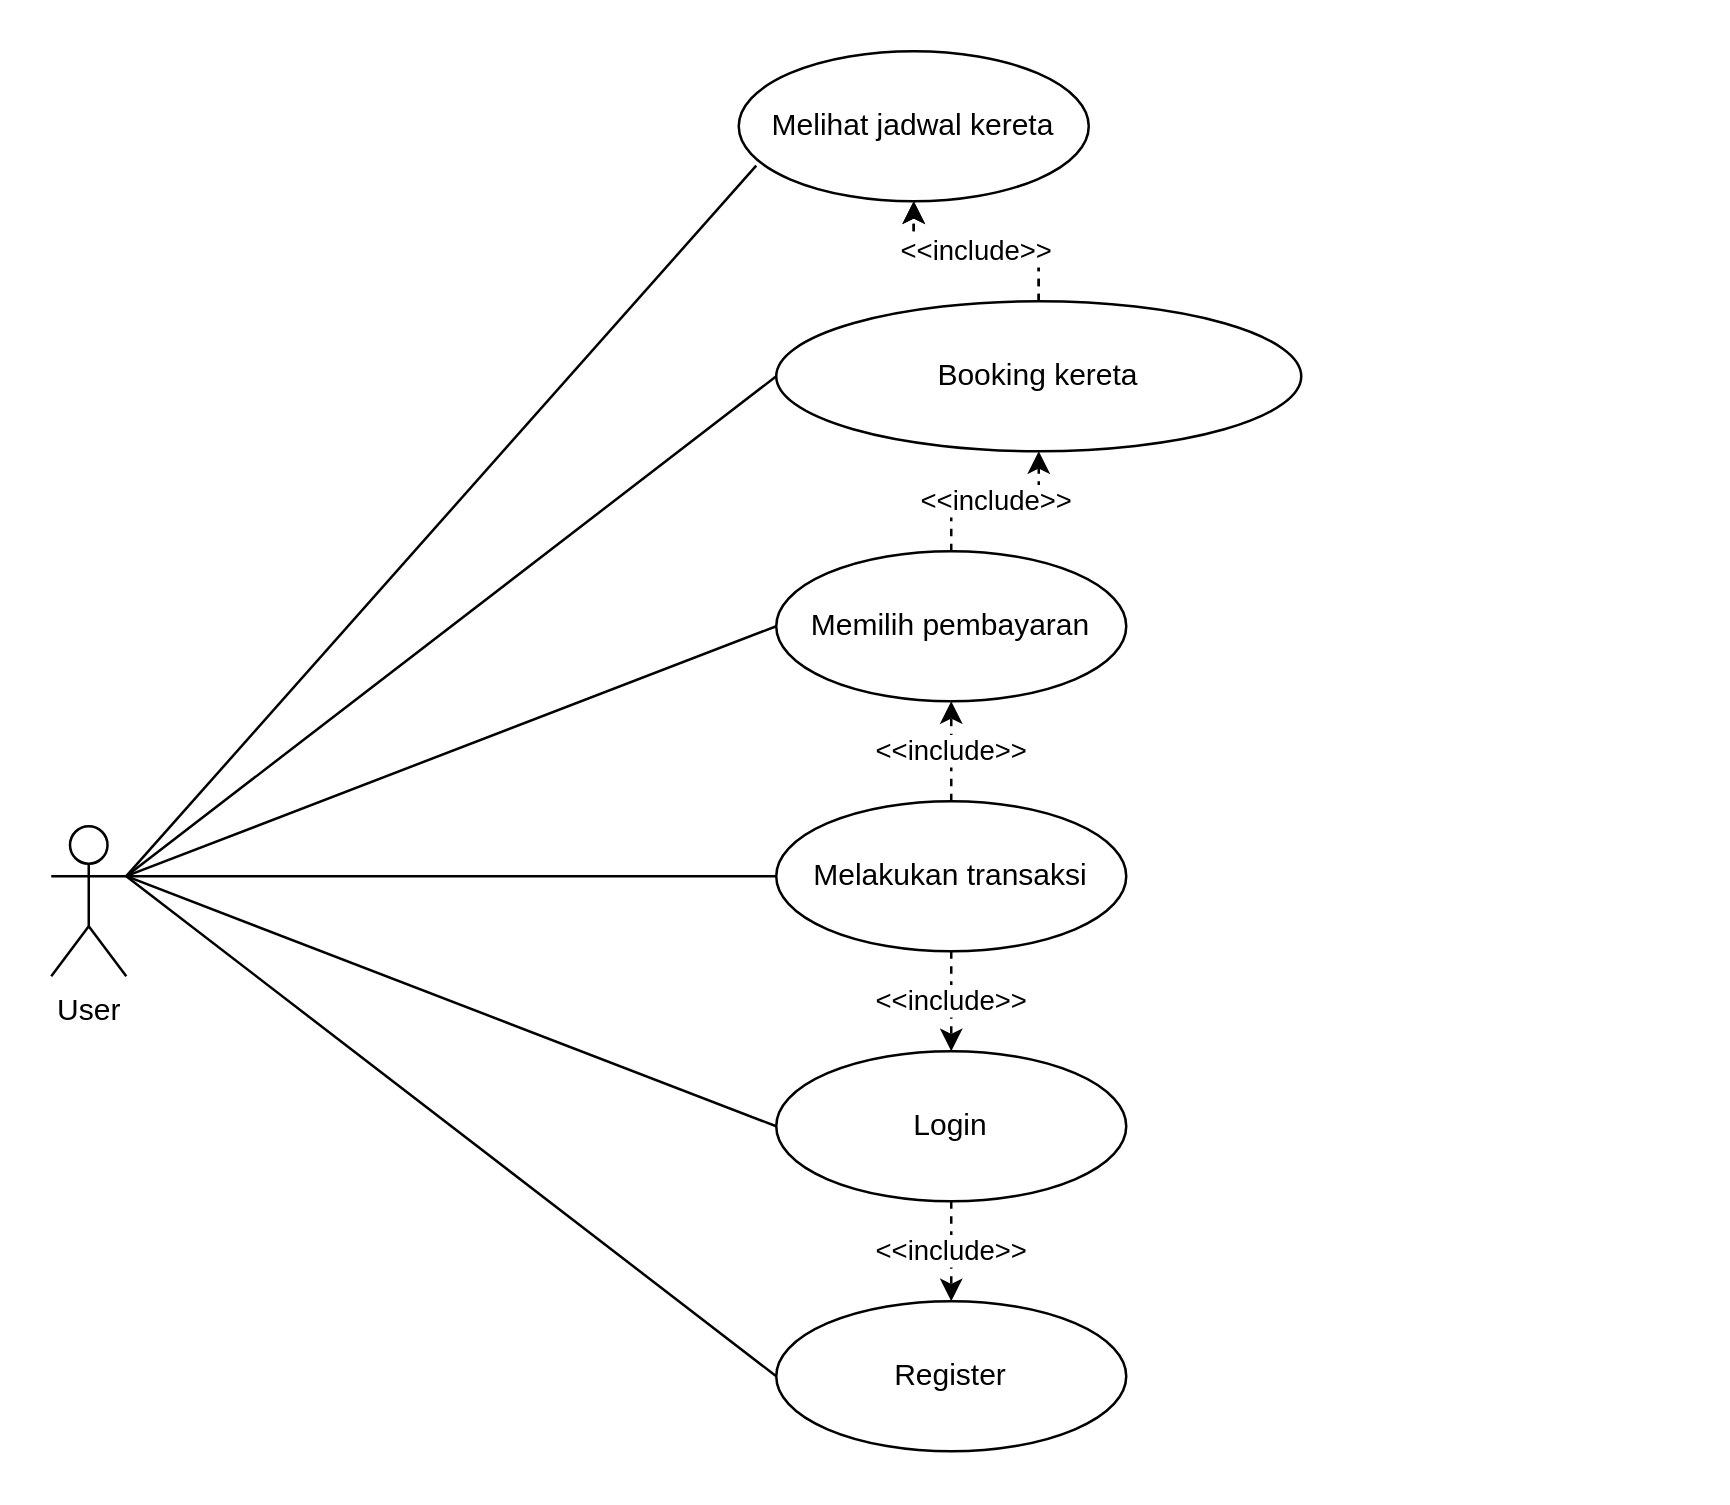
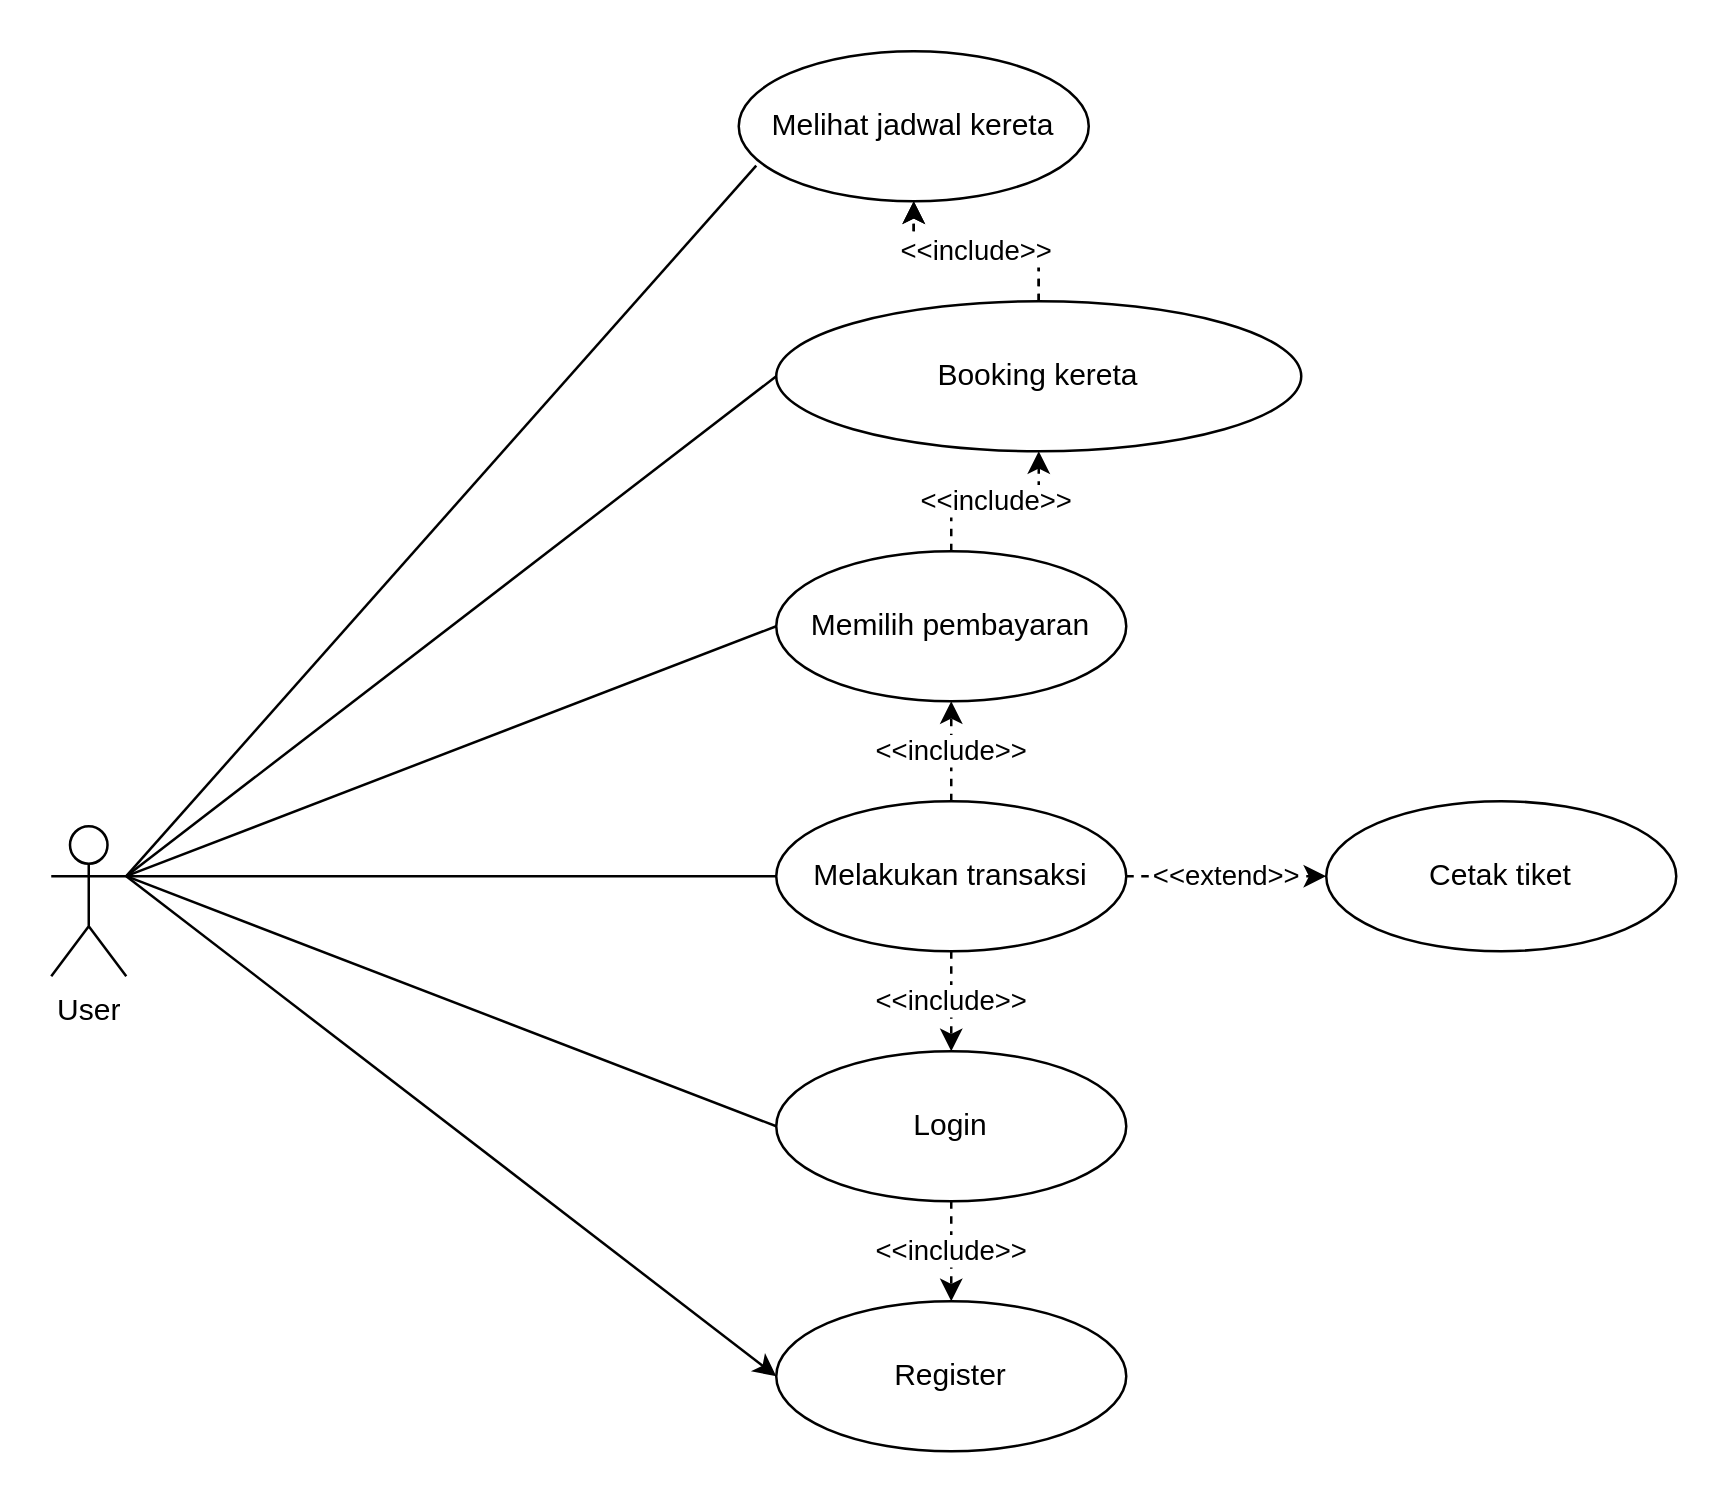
edge "Melakukan transaksi" -> "Cetak tiket": added, label "<<extend>>"
node "Cetak tiket": added
edge "User" -- "Register": arrowhead none -> classic
